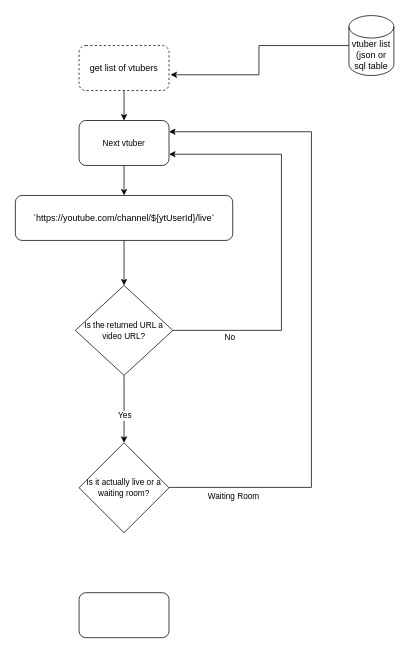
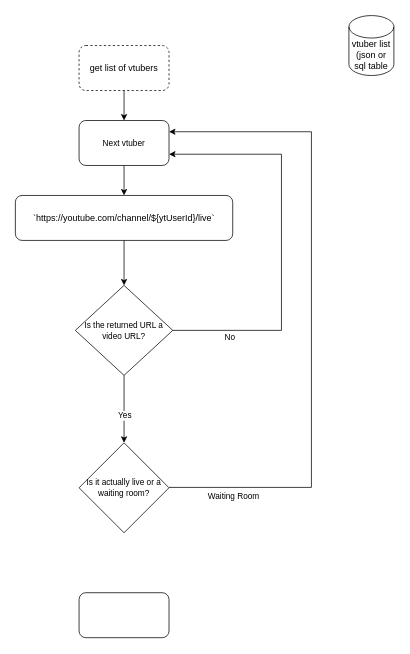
edge "vtuber list (json or sql table" -> "get list of vtubers": removed
